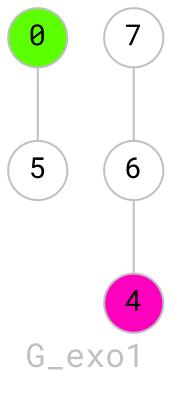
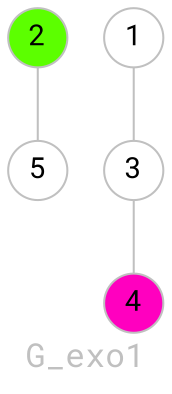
node "0": label "0" -> "2"
node "7": label "7" -> "1"
node "6": label "6" -> "3"
